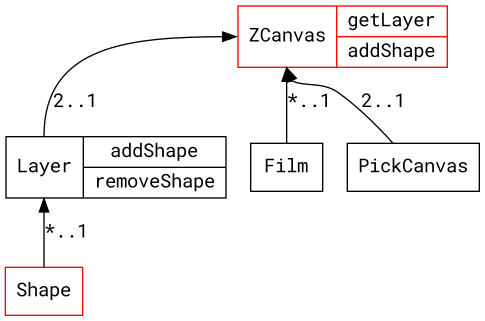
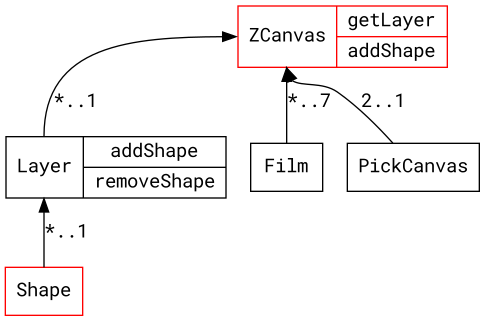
edge "Layer" -> "ZCanvas": label "2..1" -> "*..1"
edge "Film" -> "ZCanvas": label "*..1" -> "*..7"
